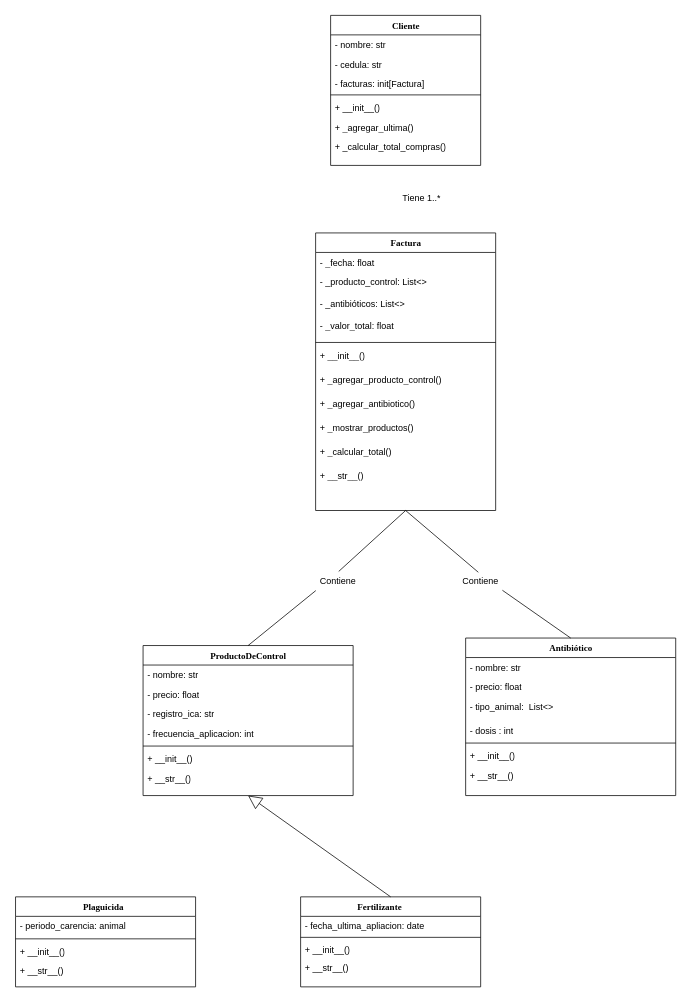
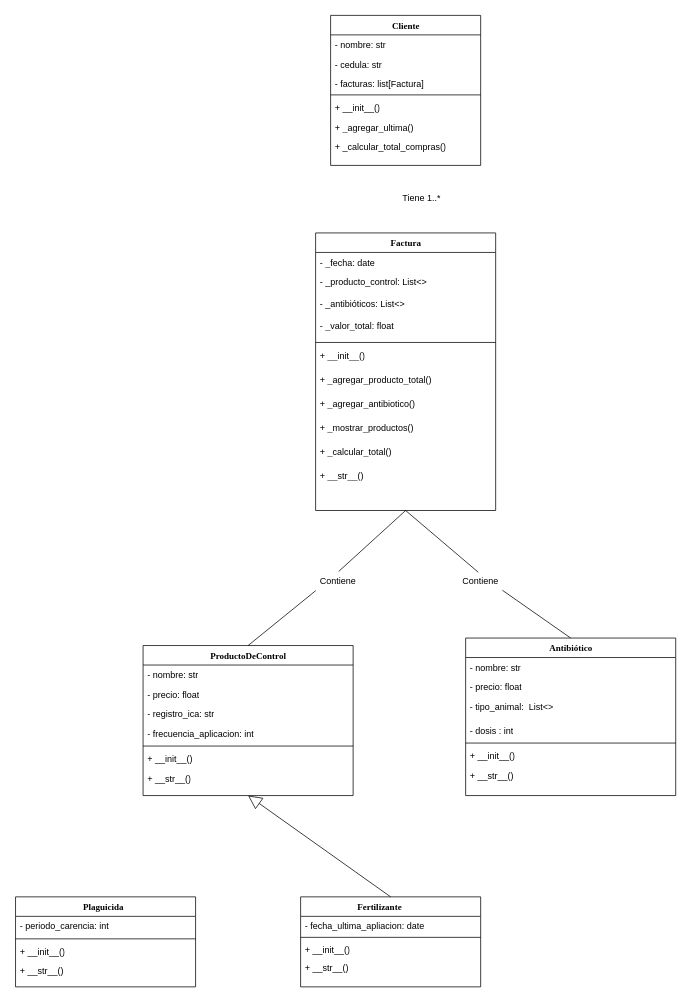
node "- facturas: init[Factura]": label "- facturas: init[Factura]" -> "- facturas: list[Factura]"
node "- _fecha: float": label "- _fecha: float" -> "- _fecha: date"
node "+ _agregar_producto_control()": label "+ _agregar_producto_control()" -> "+ _agregar_producto_total()"
node "- periodo_carencia: animal": label "- periodo_carencia: animal" -> "- periodo_carencia: int"
